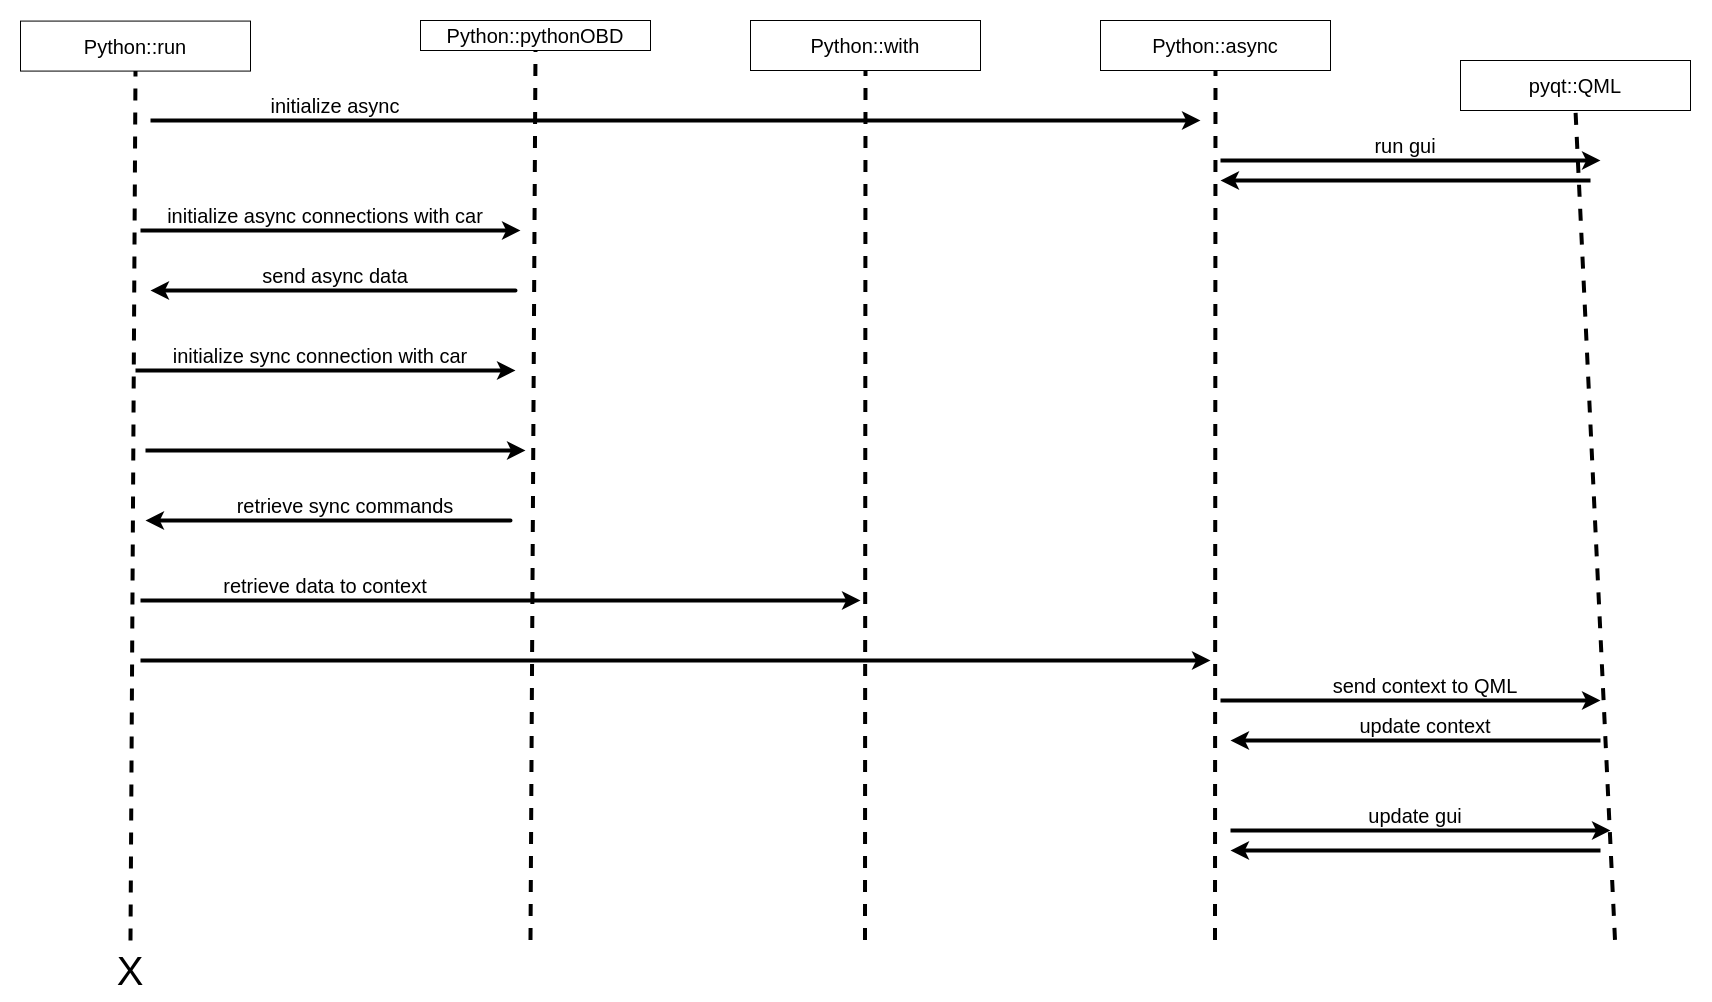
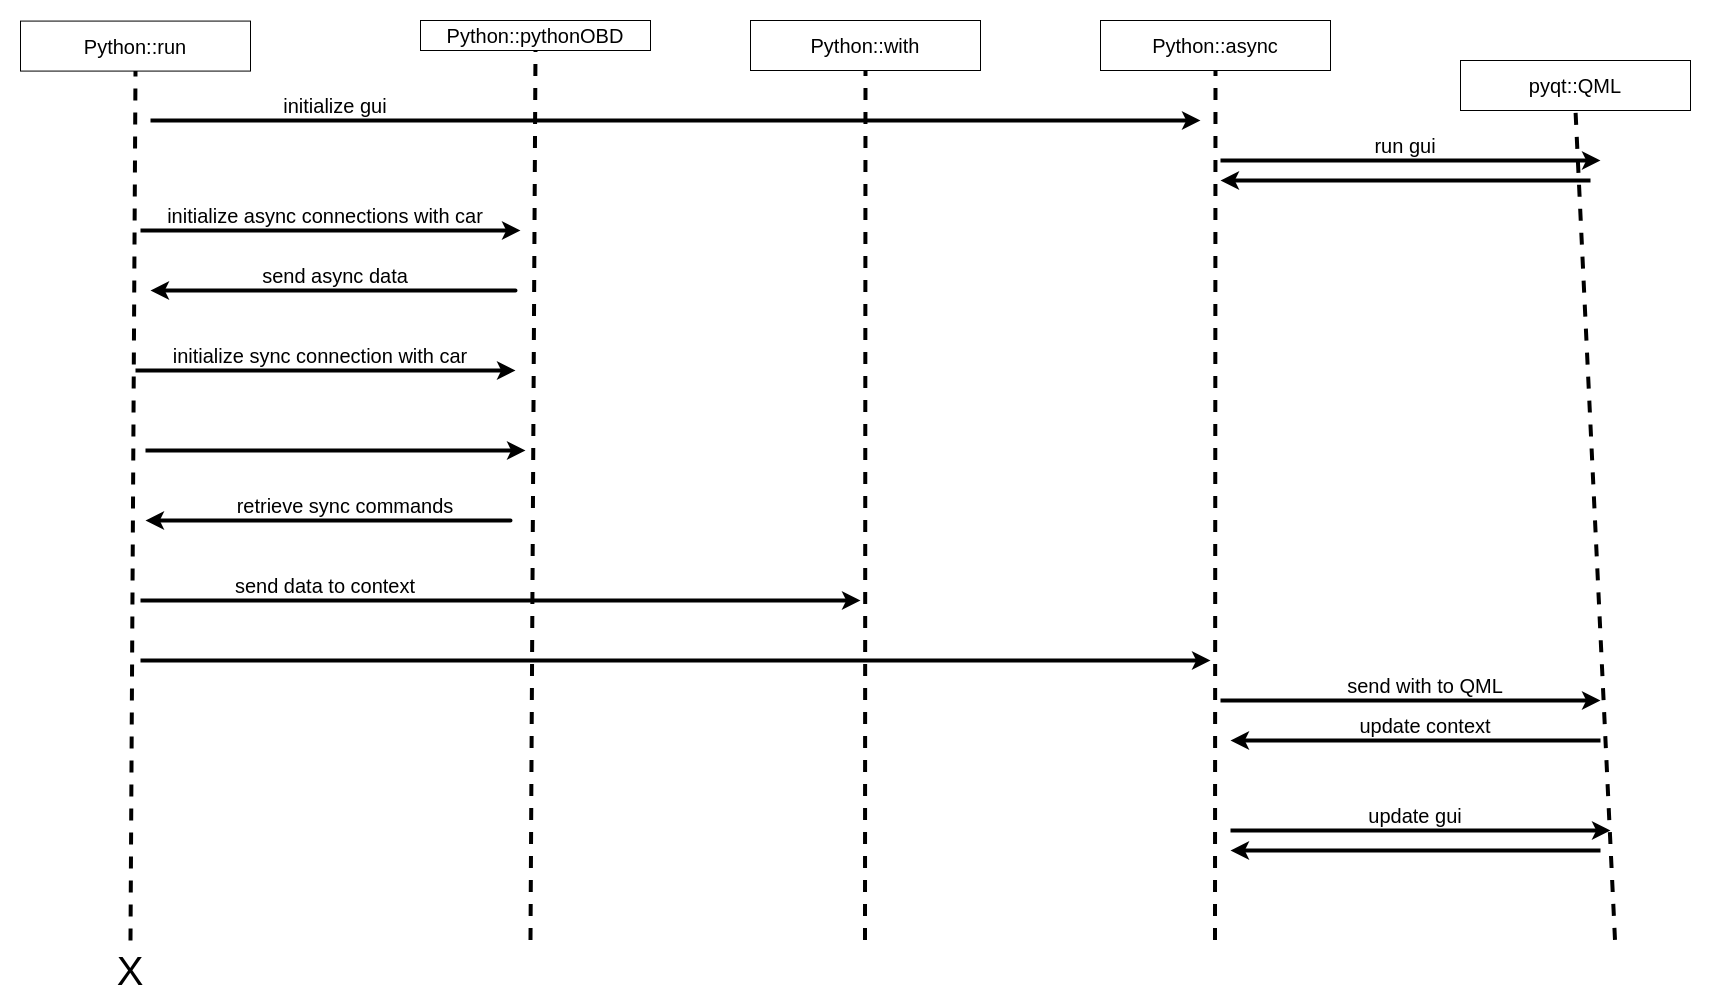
node "initialize async": label "initialize async" -> "initialize gui"
node "retrieve data to context": label "retrieve data to context" -> "send data to context"
node "send context to QML": label "send context to QML" -> "send with to QML"
